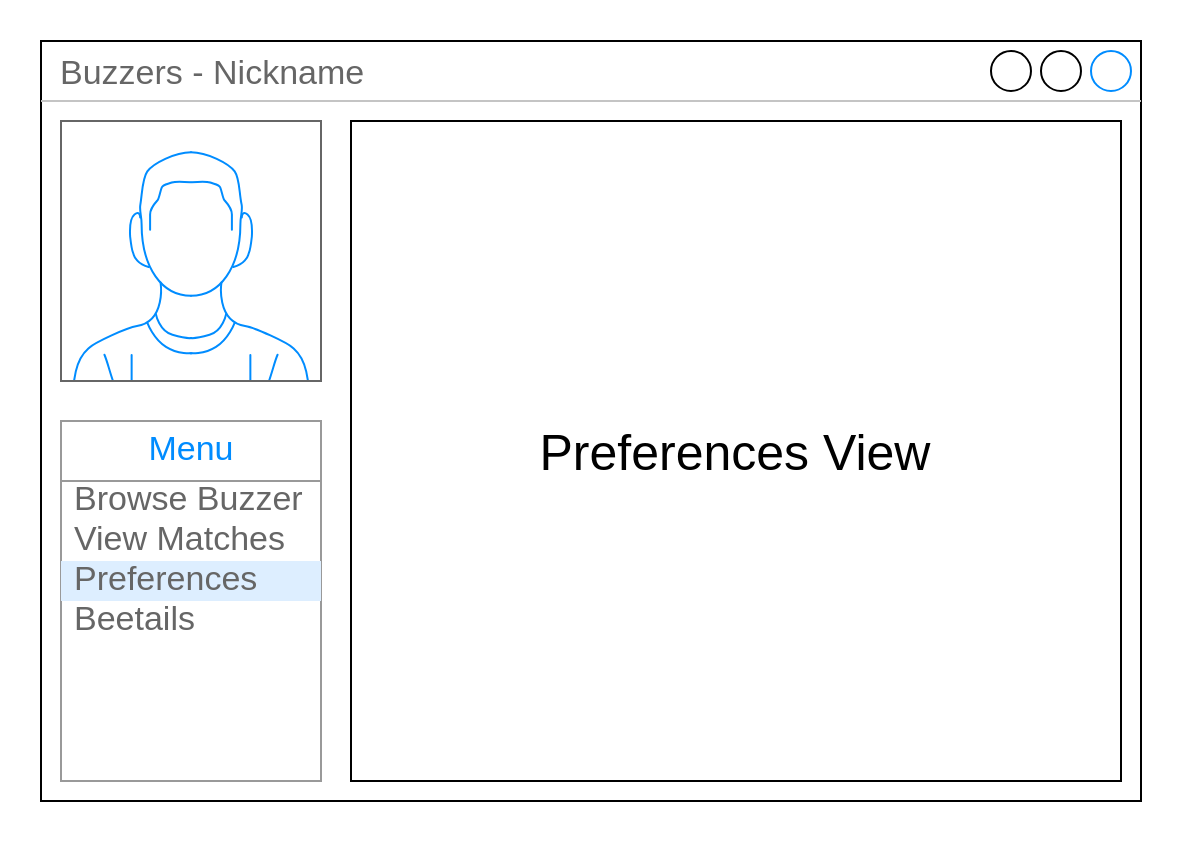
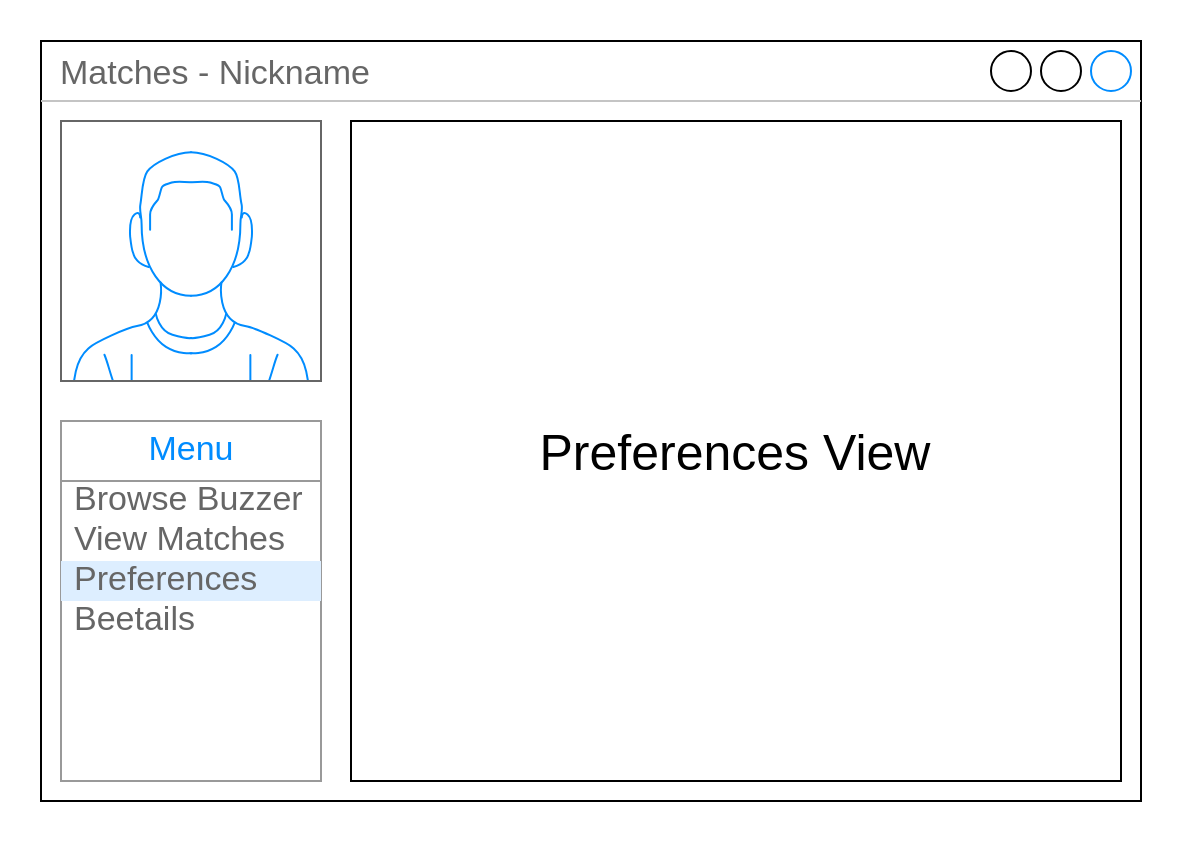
node "Buzzers - Nickname": label "Buzzers - Nickname" -> "Matches - Nickname"
